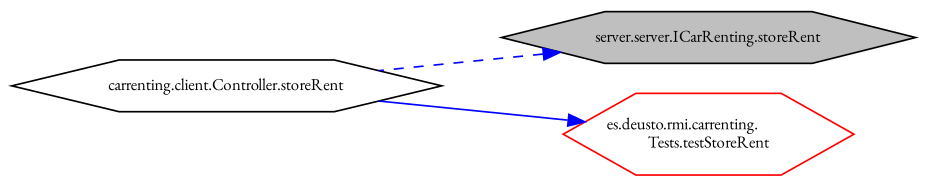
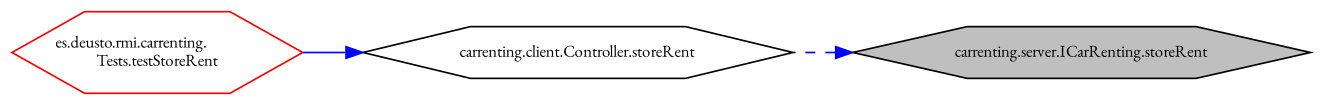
node "server.server.ICarRenting.storeRent": label "server.server.ICarRenting.storeRent" -> "carrenting.server.ICarRenting.storeRent"
edge "carrenting.client.Controller.storeRent" -> "es.deusto.rmi.carrenting. Tests.testStoreRent": reversed
